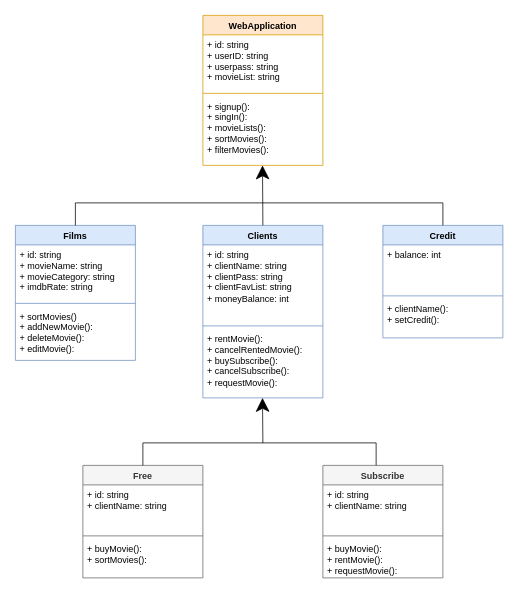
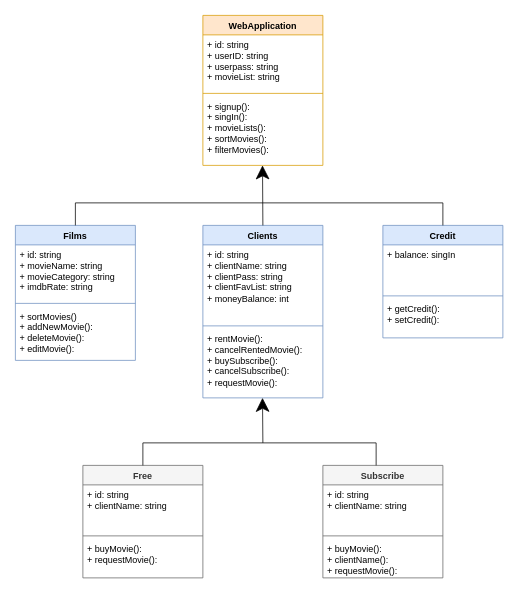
node "+ balance: int": label "+ balance: int" -> "+ balance: singIn"
node "+ clientName(): + setCredit():": label "+ clientName(): + setCredit():" -> "+ getCredit(): + setCredit():"
node "+ buyMovie(): + sortMovies():": label "+ buyMovie(): + sortMovies():" -> "+ buyMovie(): + requestMovie():"
node "+ buyMovie(): + rentMovie(): + requestMovie():": label "+ buyMovie(): + rentMovie(): + requestMovie():" -> "+ buyMovie(): + clientName(): + requestMovie():"
